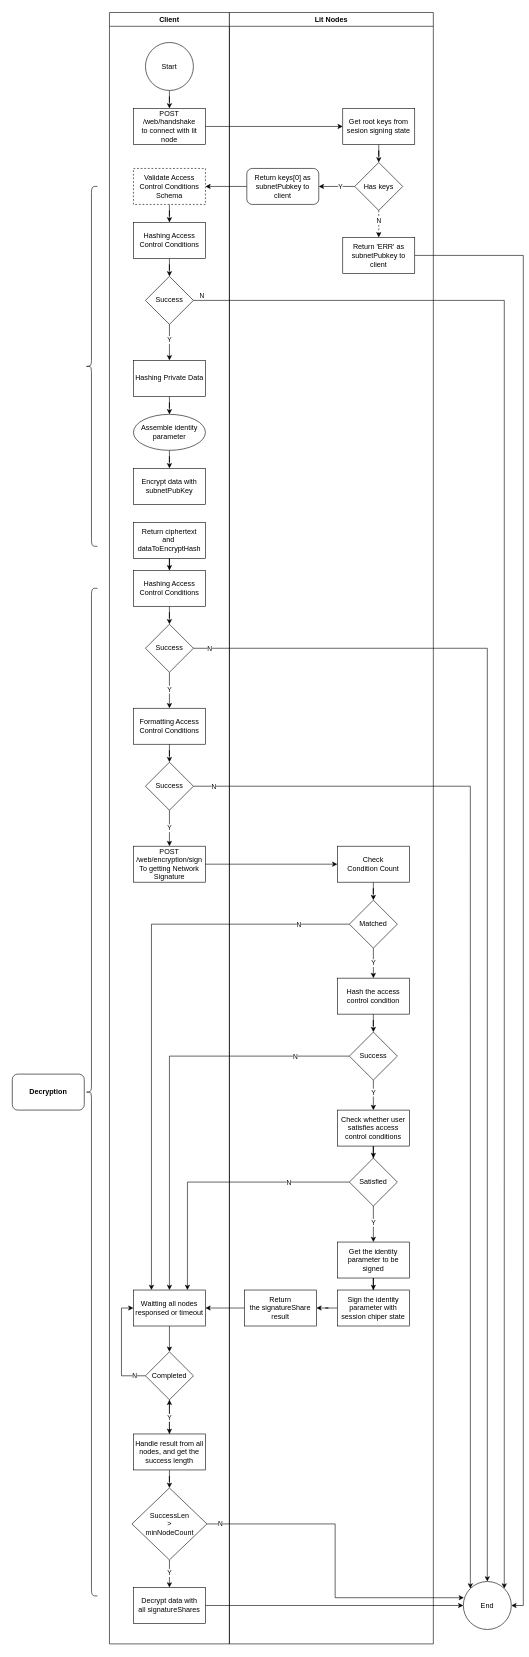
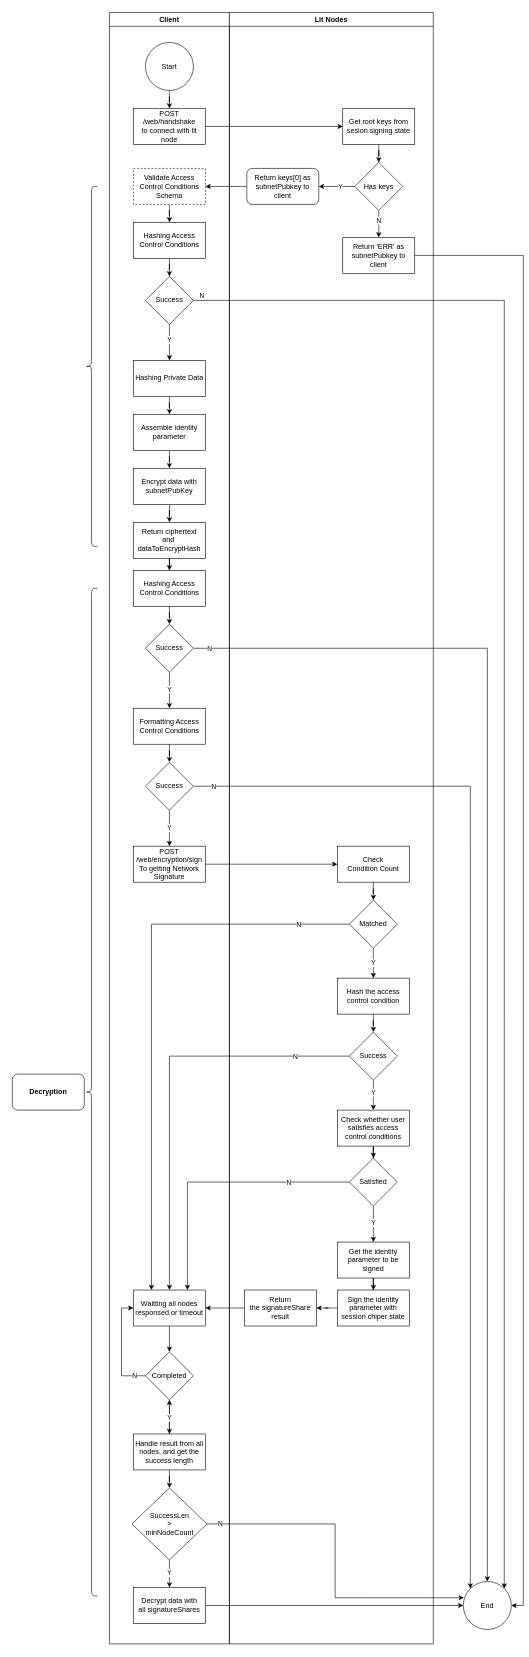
edge "Has keys" -> "Return 'ERR' as subnetPubkey to client": style dashed -> solid
node "Assemble identity parameter": shape ellipse -> rectangle
edge "Encrypt data with subnetPubKey" -> "Return ciphertext and dataToEncryptHash": added
